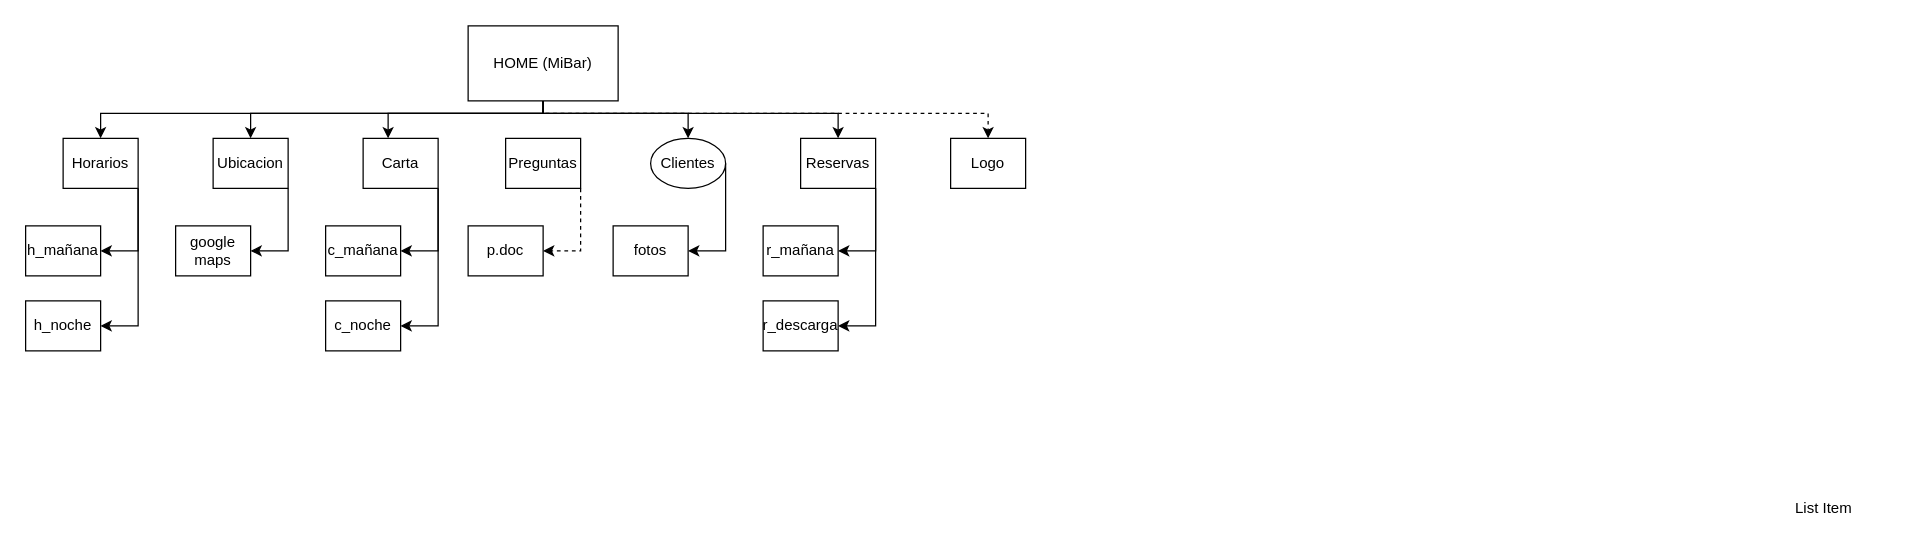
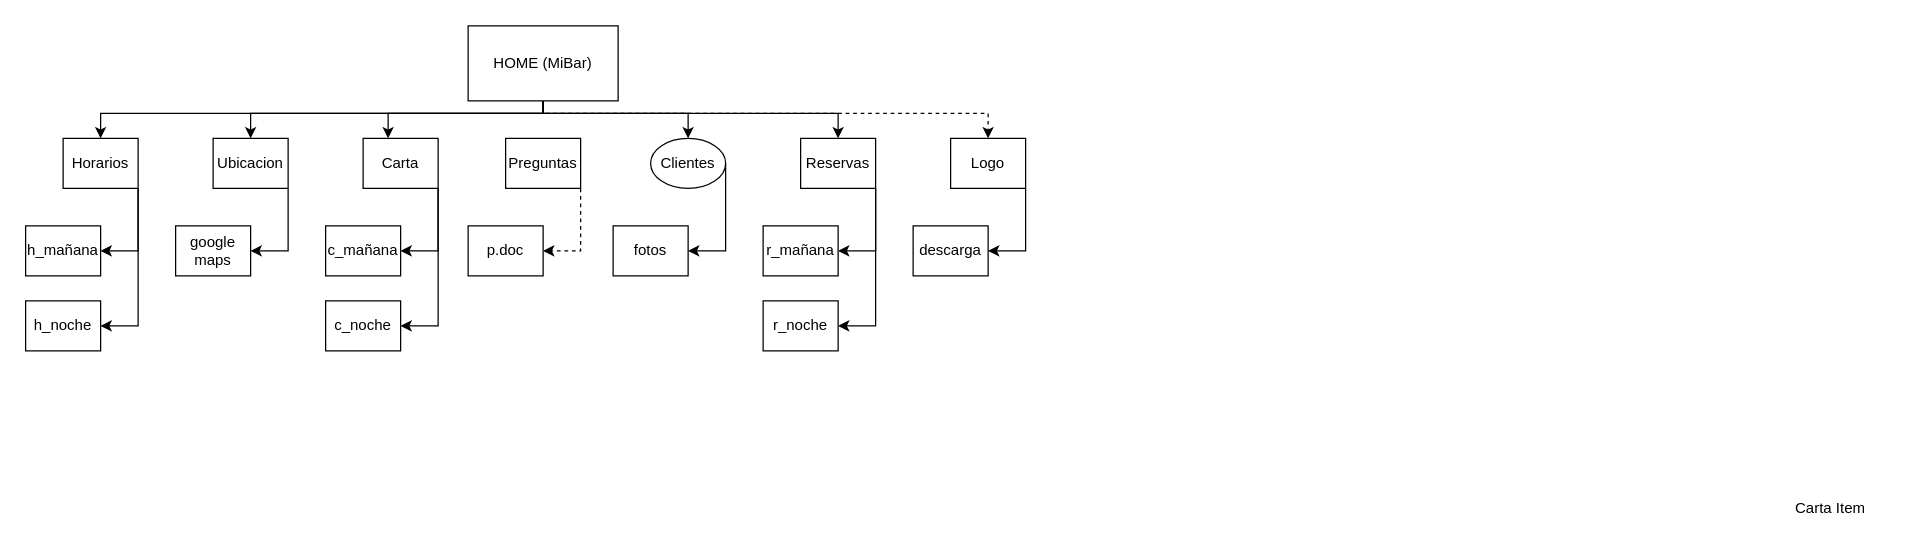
edge "Logo" -> "descarga": added
node "descarga": added
node "r_descarga": label "r_descarga" -> "r_noche"
node "List Item": label "List Item" -> "Carta Item"
